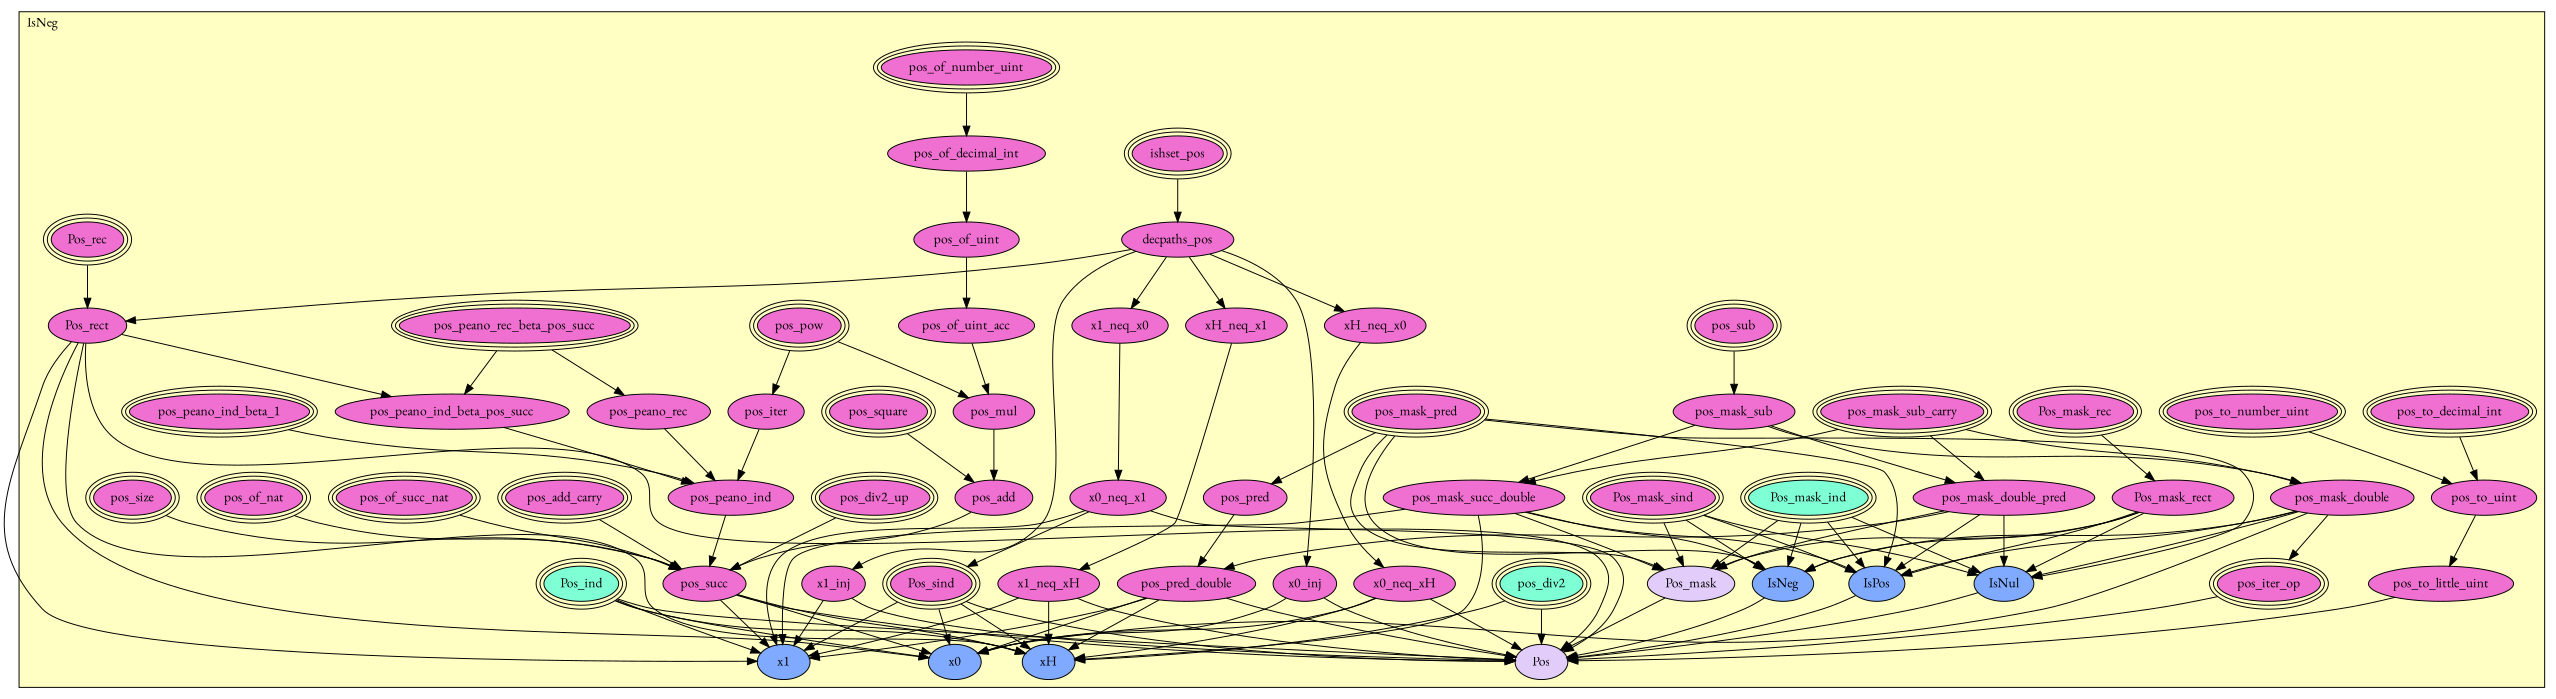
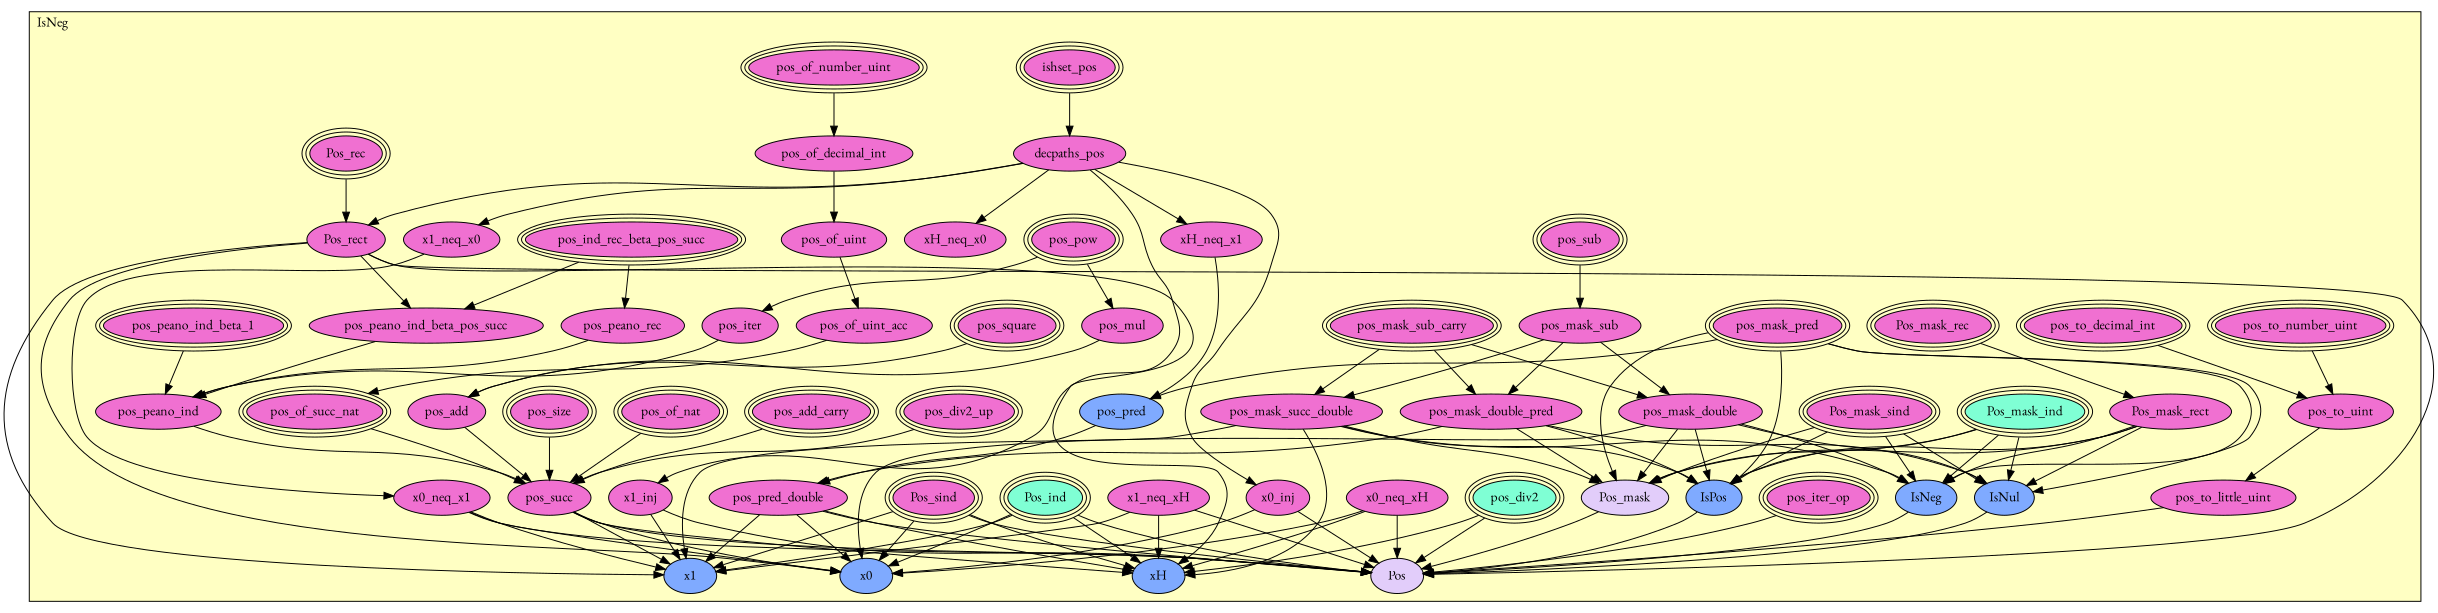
node "pos_peano_rec_beta_pos_succ": label "pos_peano_rec_beta_pos_succ" -> "pos_ind_rec_beta_pos_succ"
edge "pos_of_uint_acc" -> "pos_mul": now "pos_of_uint_acc" -> "pos_of_succ_nat"
edge "xH_neq_x0" -> "x0_neq_xH": removed
edge "xH_neq_x1" -> "x1_neq_xH": now "xH_neq_x1" -> "pos_pred"
node "pos_pred": fillcolor #f070d1 -> #7faaff
edge "pos_mask_double" -> "pos_iter_op": now "pos_mask_double" -> "Pos_mask"
edge "x0_neq_x1" -> "Pos_sind": now "x0_neq_x1" -> "x0"
